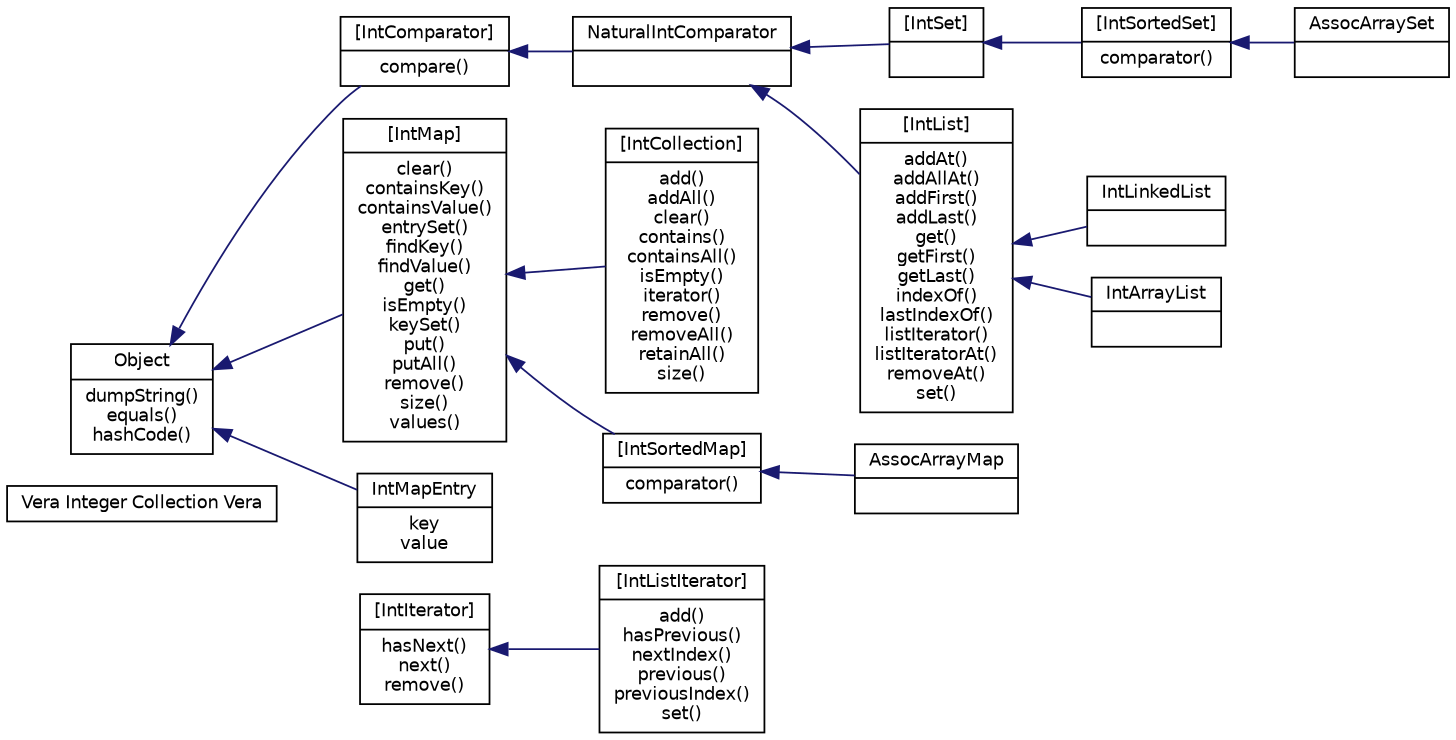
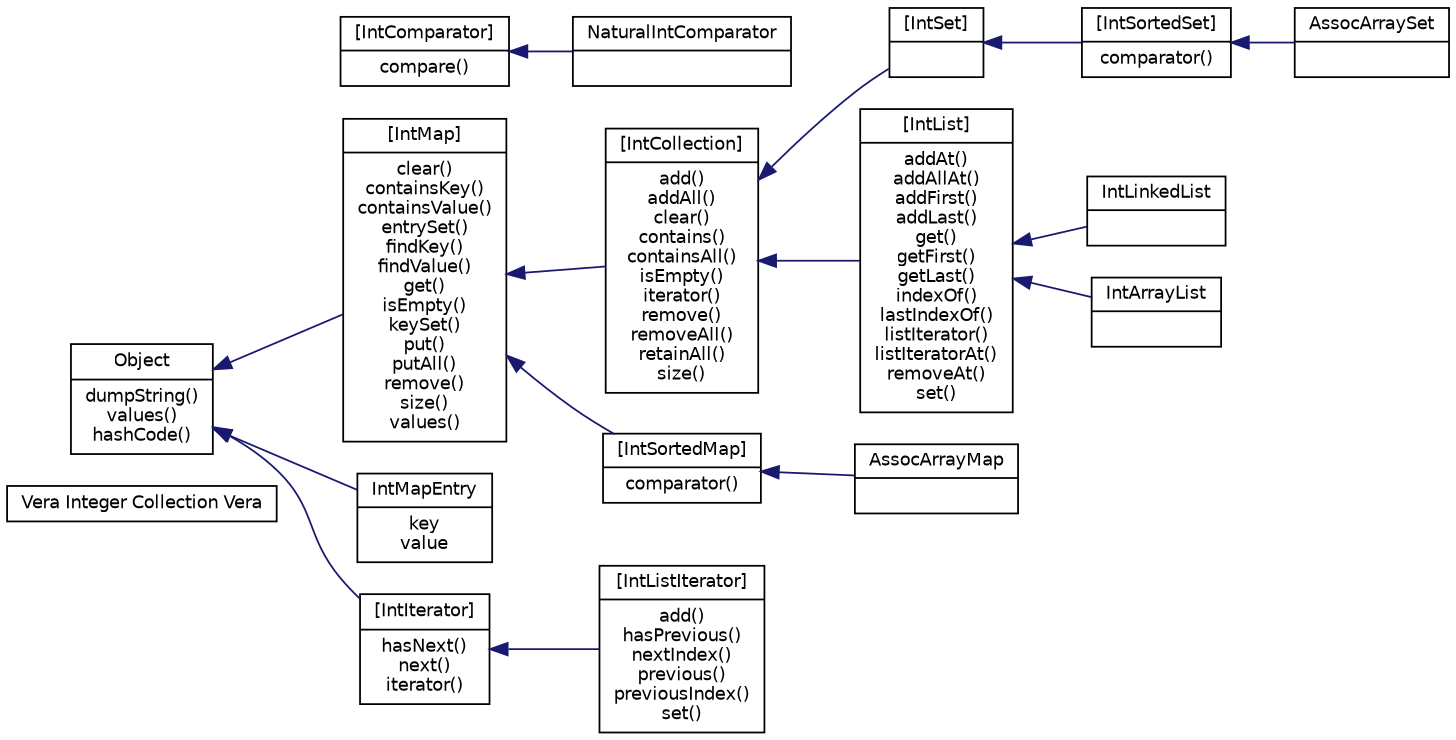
edge "[IntSet]" -> "NaturalIntComparator": now "[IntSet]" -> "[IntCollection]"
edge "[IntList]" -> "NaturalIntComparator": now "[IntList]" -> "[IntCollection]"
edge "[IntComparator]" -> "Object": now "[IntIterator]" -> "Object"
node "Object": text "equals()" -> "values()"
node "[IntIterator]": text "remove()" -> "iterator()"
